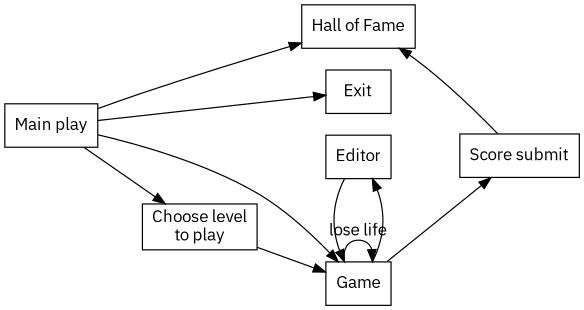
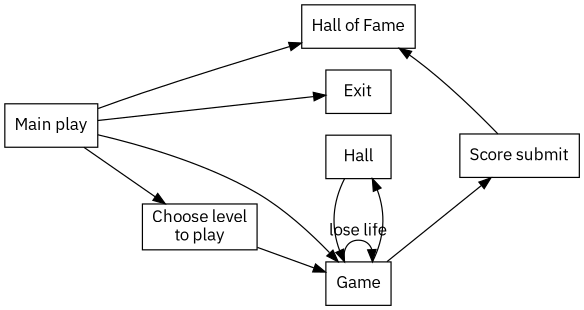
node "Editor": label "Editor" -> "Hall"
